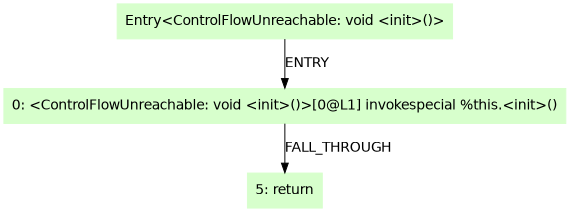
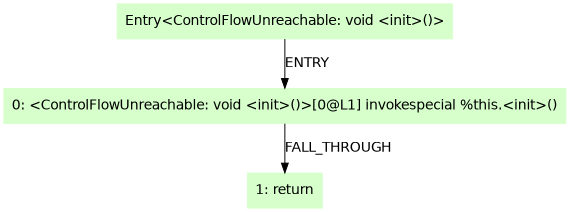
node "5: return": label "5: return" -> "1: return"
